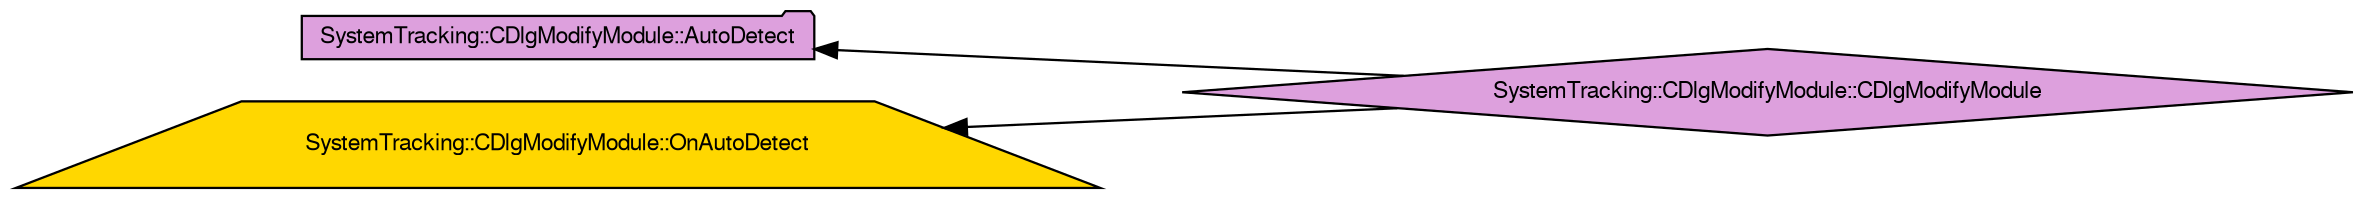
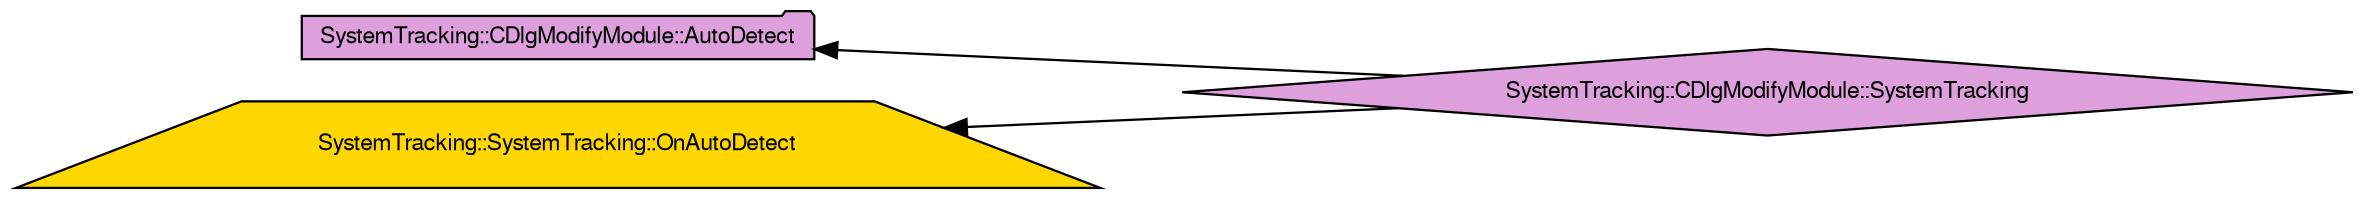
node "SystemTracking::CDlgModifyModule::CDlgModifyModule": label "SystemTracking::CDlgModifyModule::CDlgModifyModule" -> "SystemTracking::CDlgModifyModule::SystemTracking"
node "SystemTracking::CDlgModifyModule::OnAutoDetect": label "SystemTracking::CDlgModifyModule::OnAutoDetect" -> "SystemTracking::SystemTracking::OnAutoDetect"
